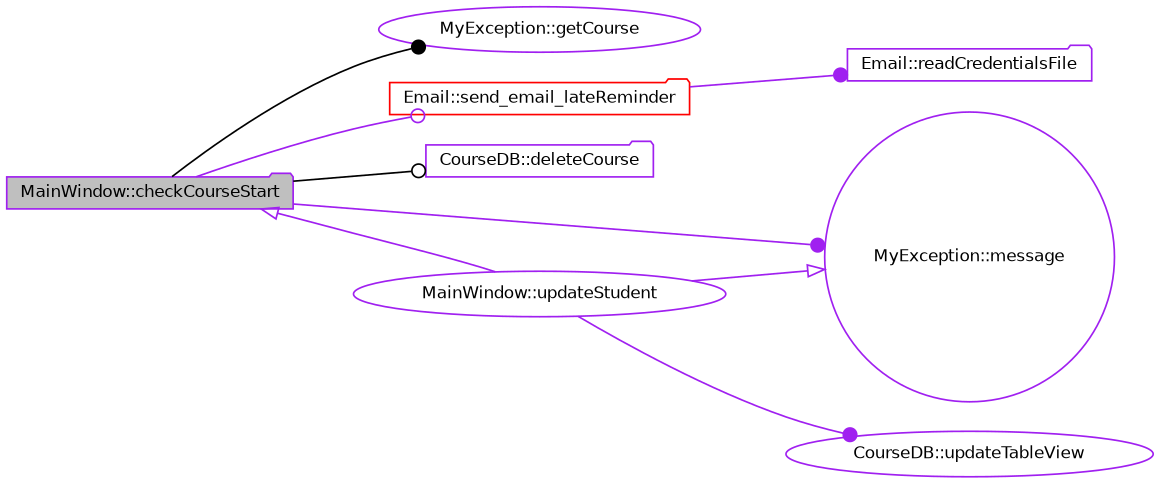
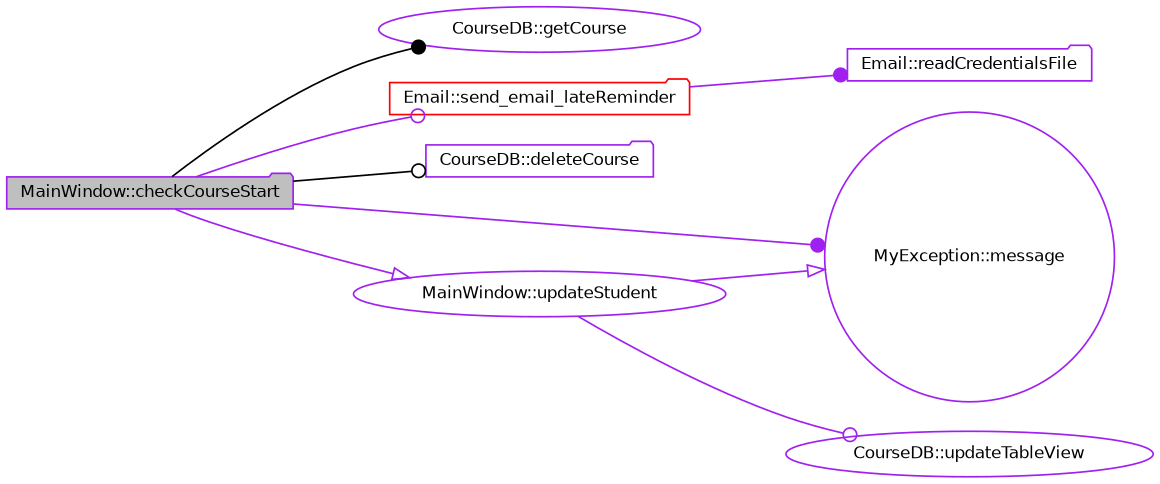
node "MyException::getCourse": label "MyException::getCourse" -> "CourseDB::getCourse"
edge "MainWindow::updateStudent" -> "MainWindow::checkCourseStart": reversed
edge "MainWindow::updateStudent" -> "CourseDB::updateTableView": arrowhead dot -> odot
